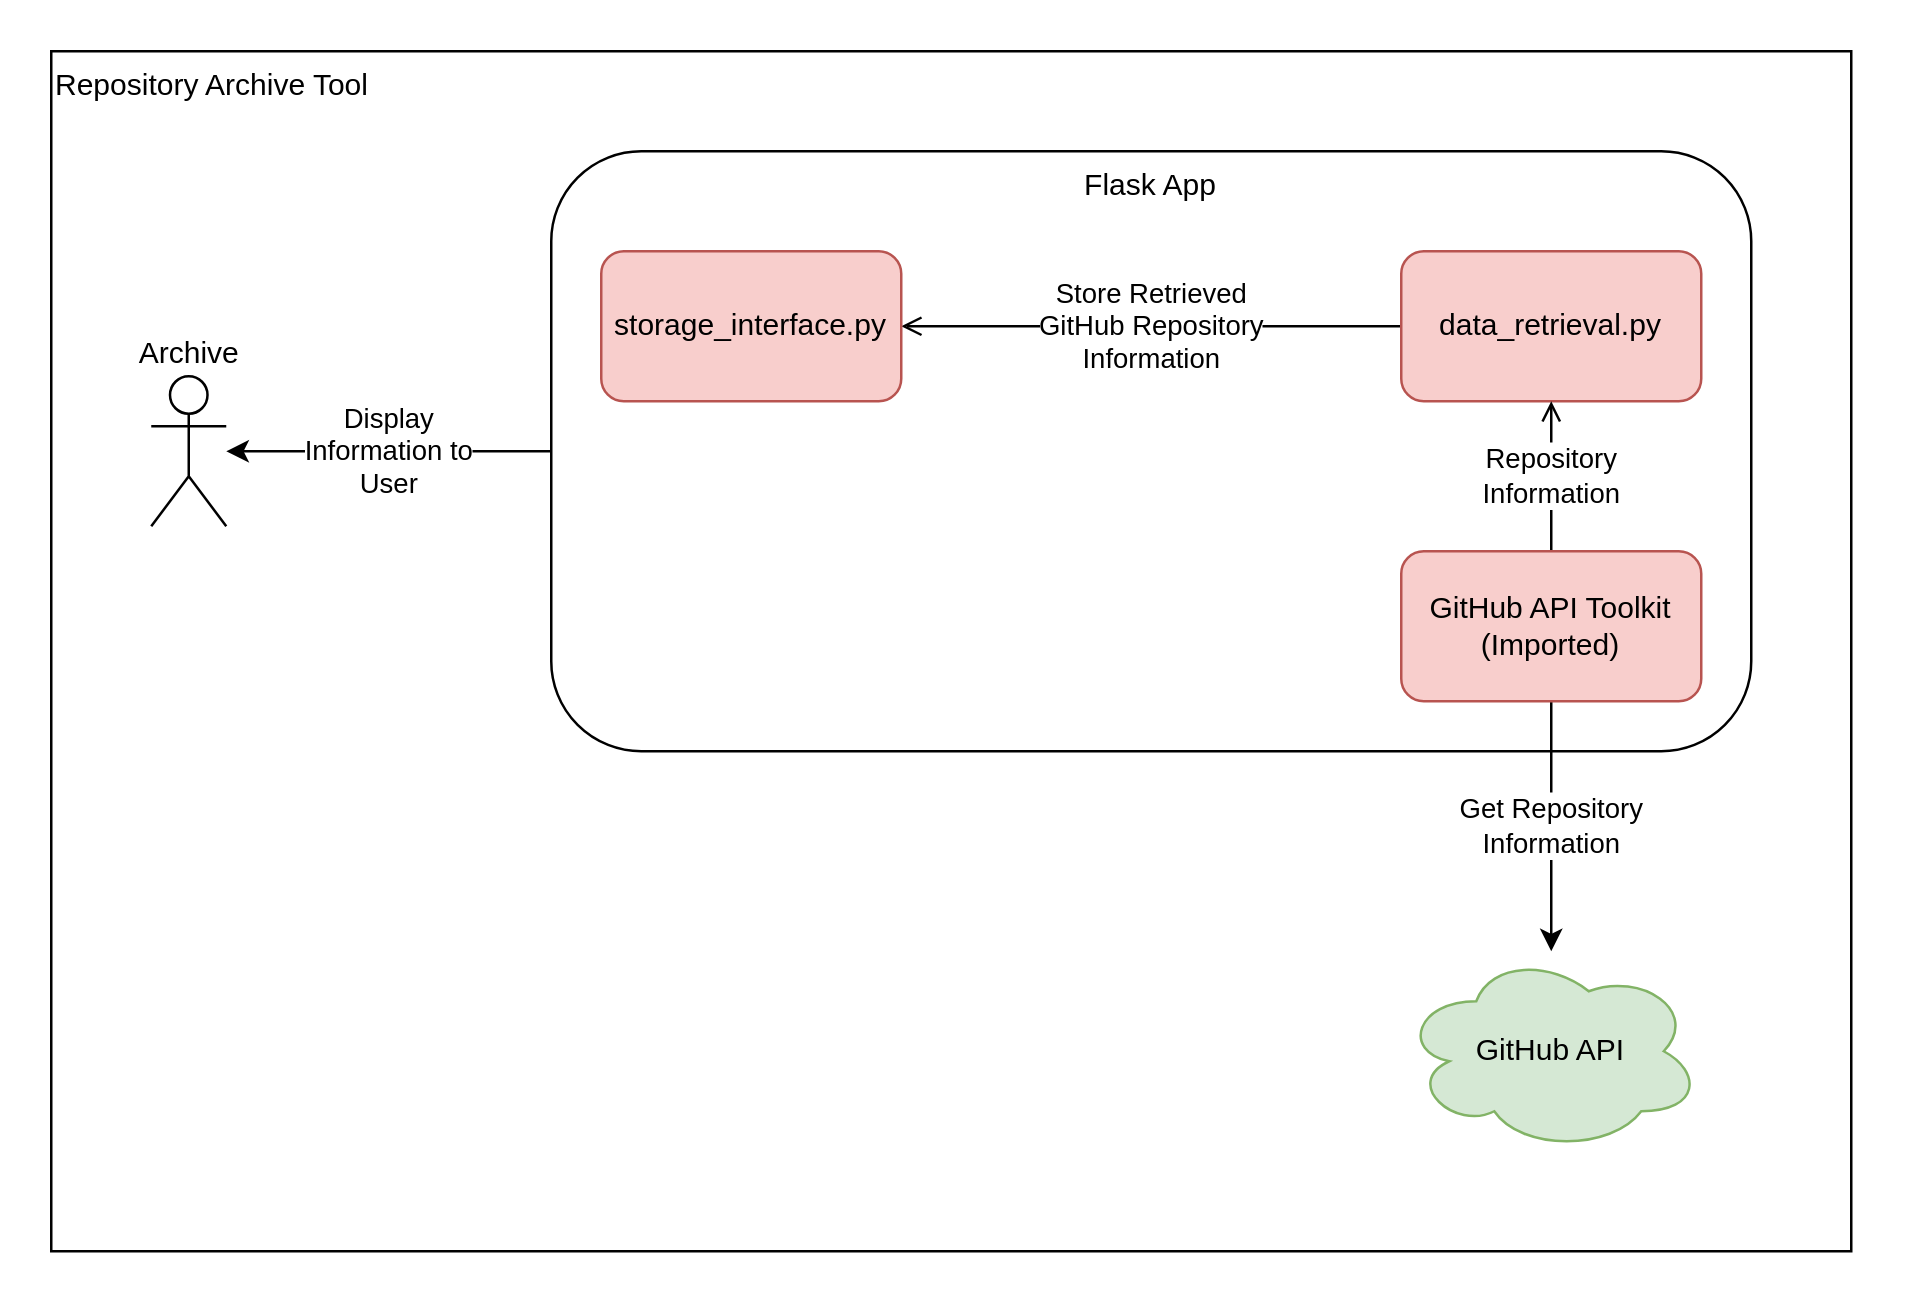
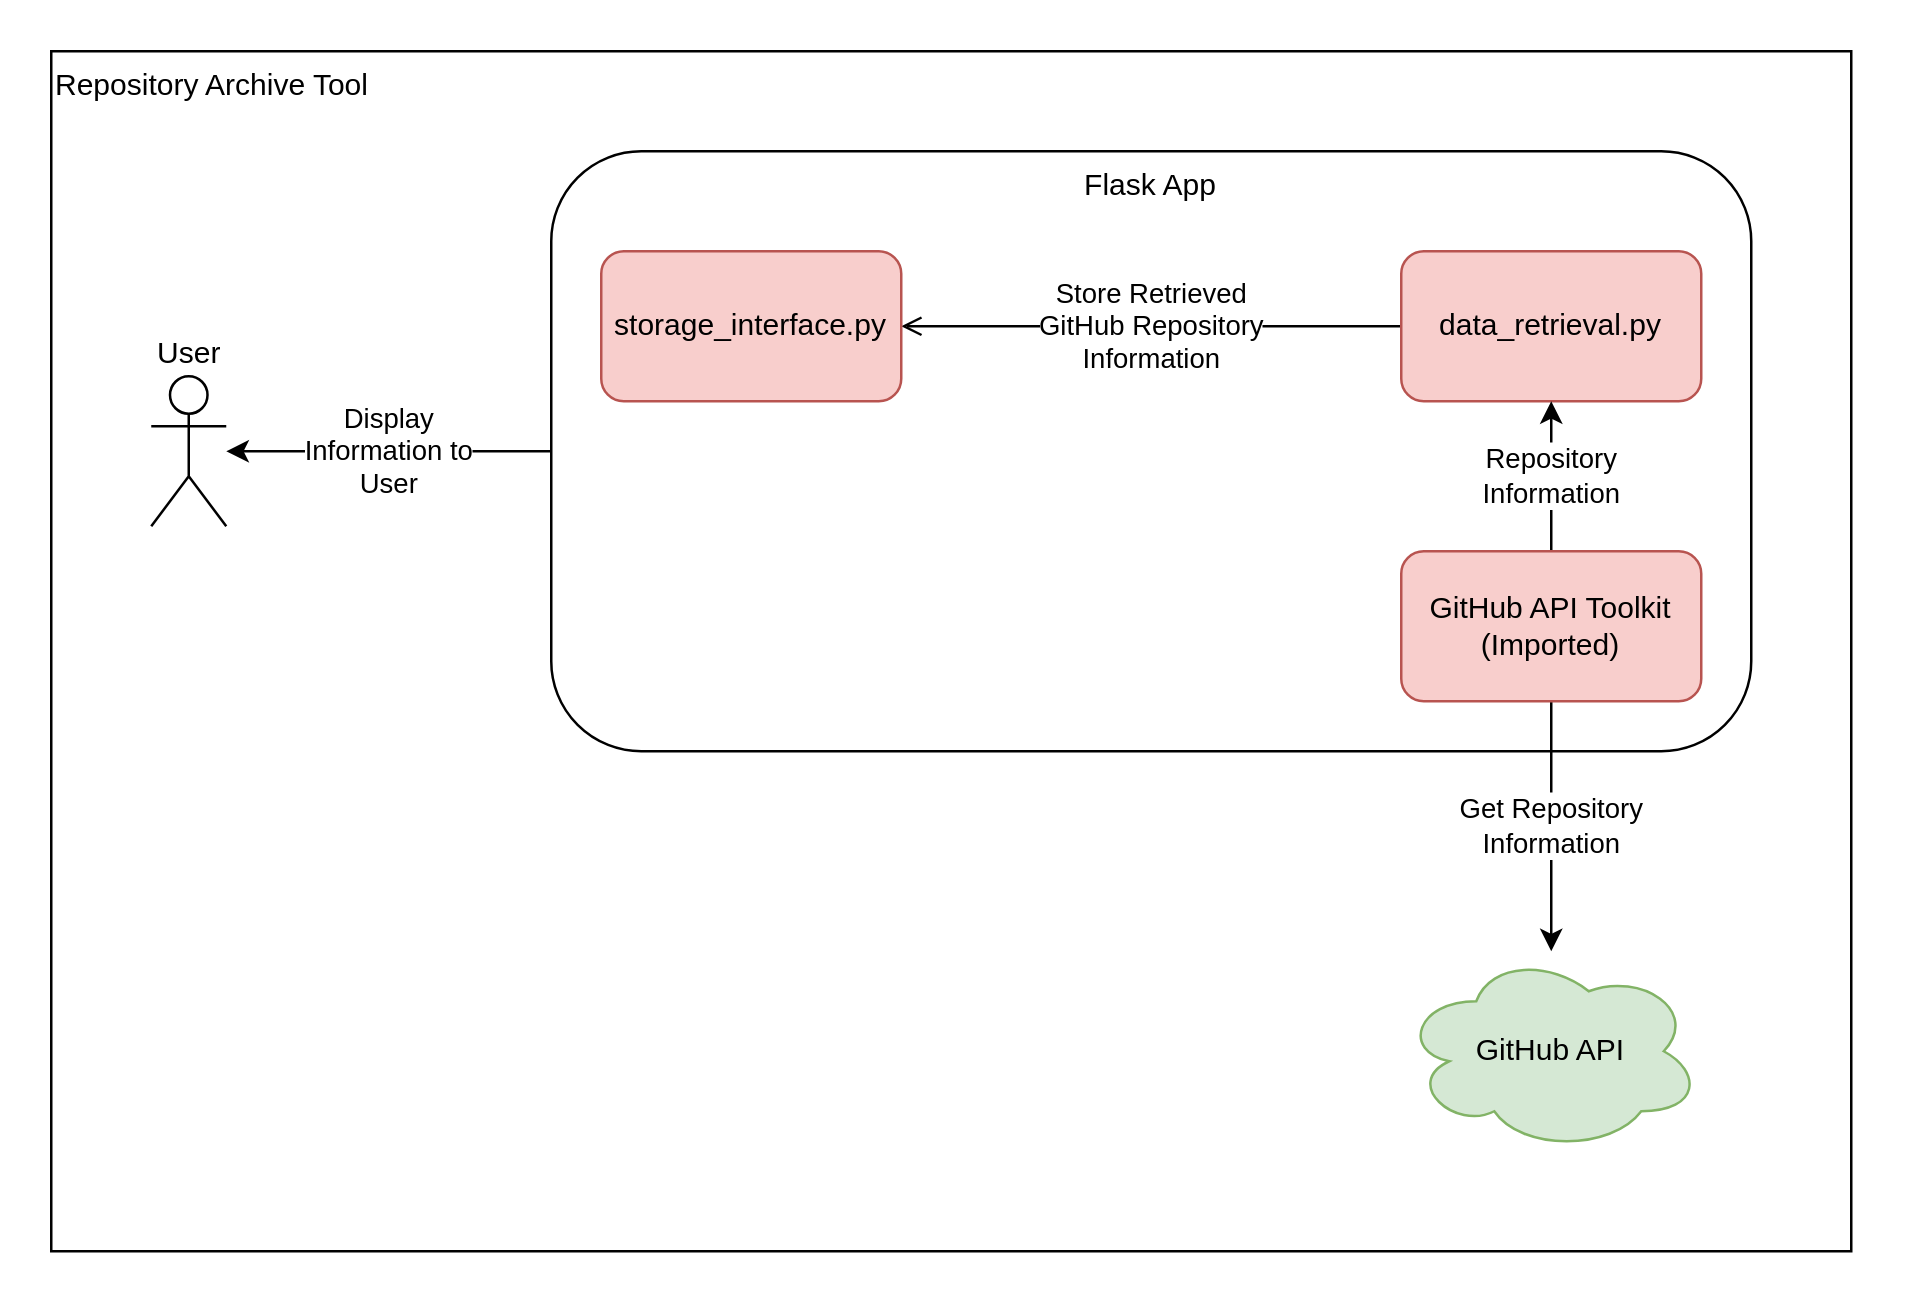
node "Archive": label "Archive" -> "User"
edge "GitHub API Toolkit (Imported)" -> "data_retrieval.py": arrowhead open -> classic
